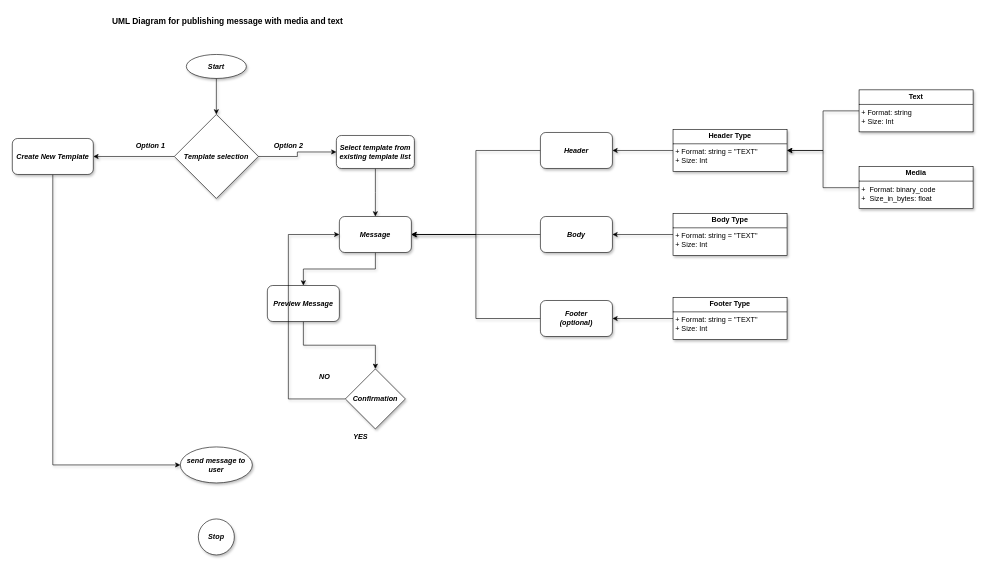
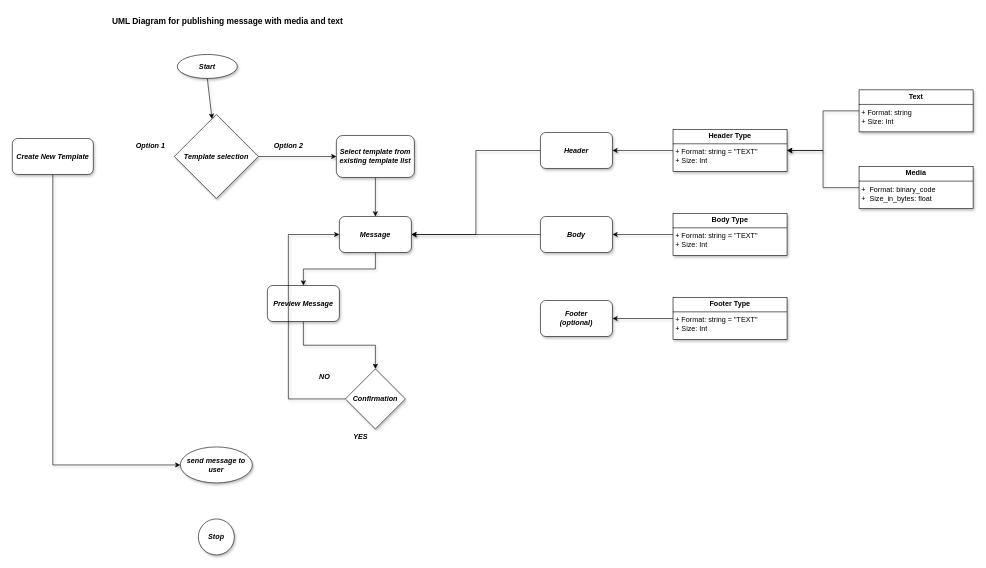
node "Start": moved (216, 66) -> (207, 66)
node "Select template from existing template list": size 78x33 -> 78x42
edge "Template selection" -> "Create New Template": removed
edge "Footer (optional)" -> "Message": removed
